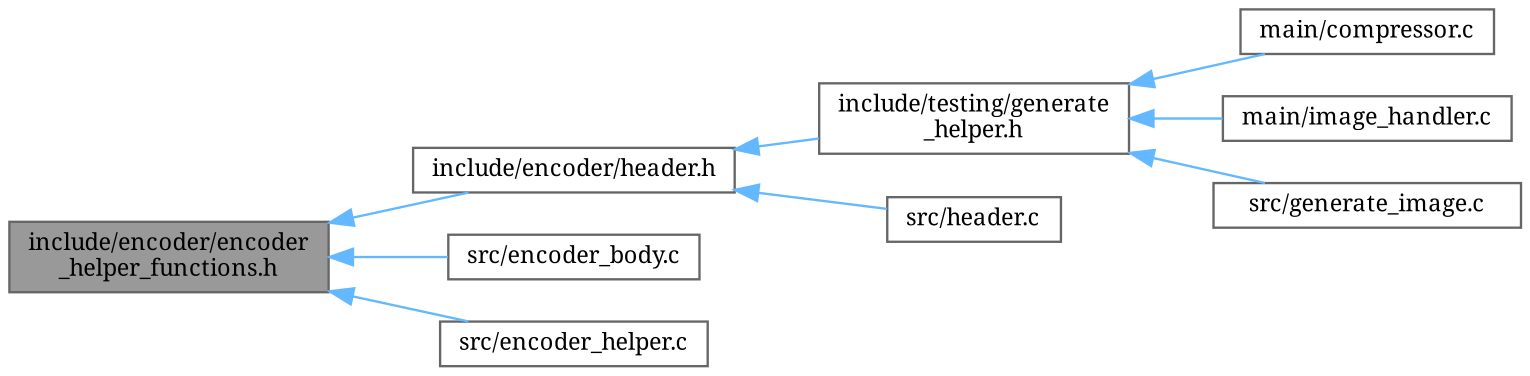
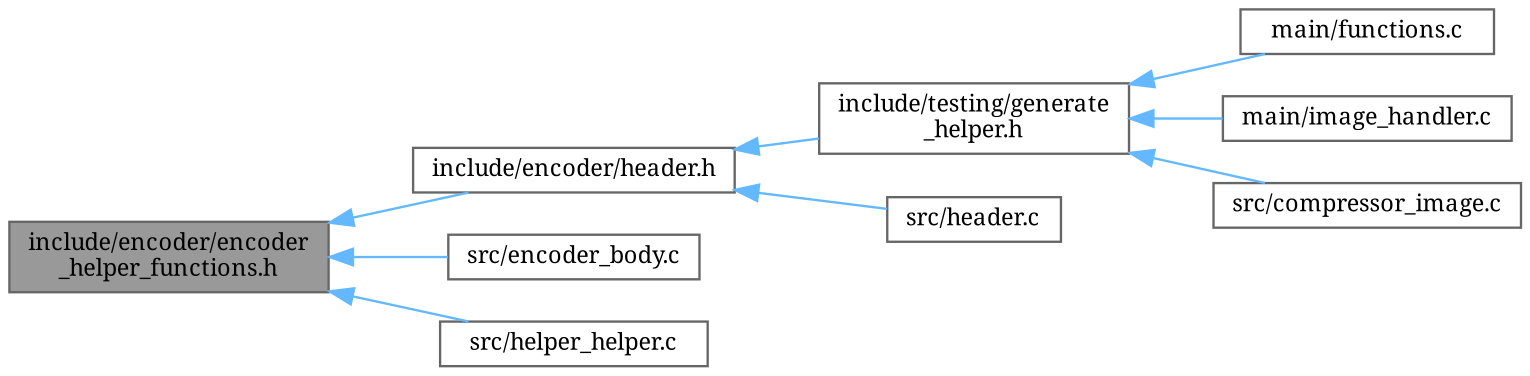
node "main/compressor.c": label "main/compressor.c" -> "main/functions.c"
node "src/generate_image.c": label "src/generate_image.c" -> "src/compressor_image.c"
node "src/encoder_helper.c": label "src/encoder_helper.c" -> "src/helper_helper.c"
